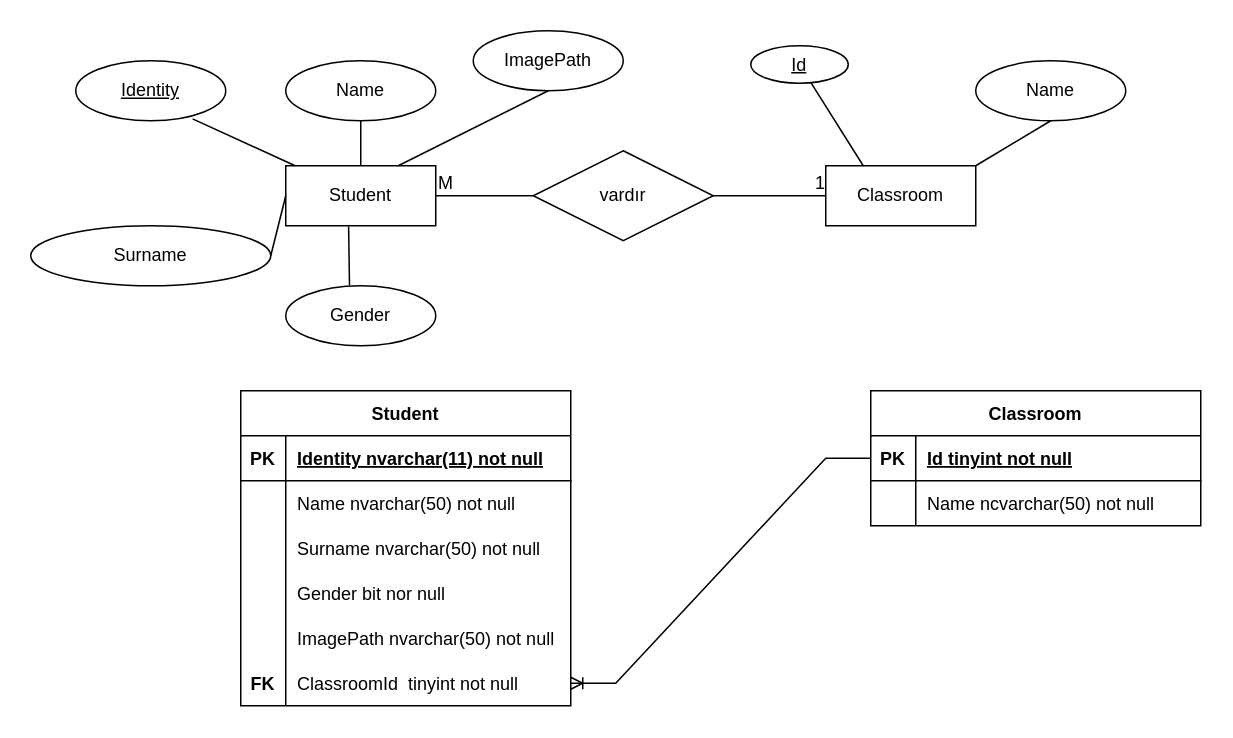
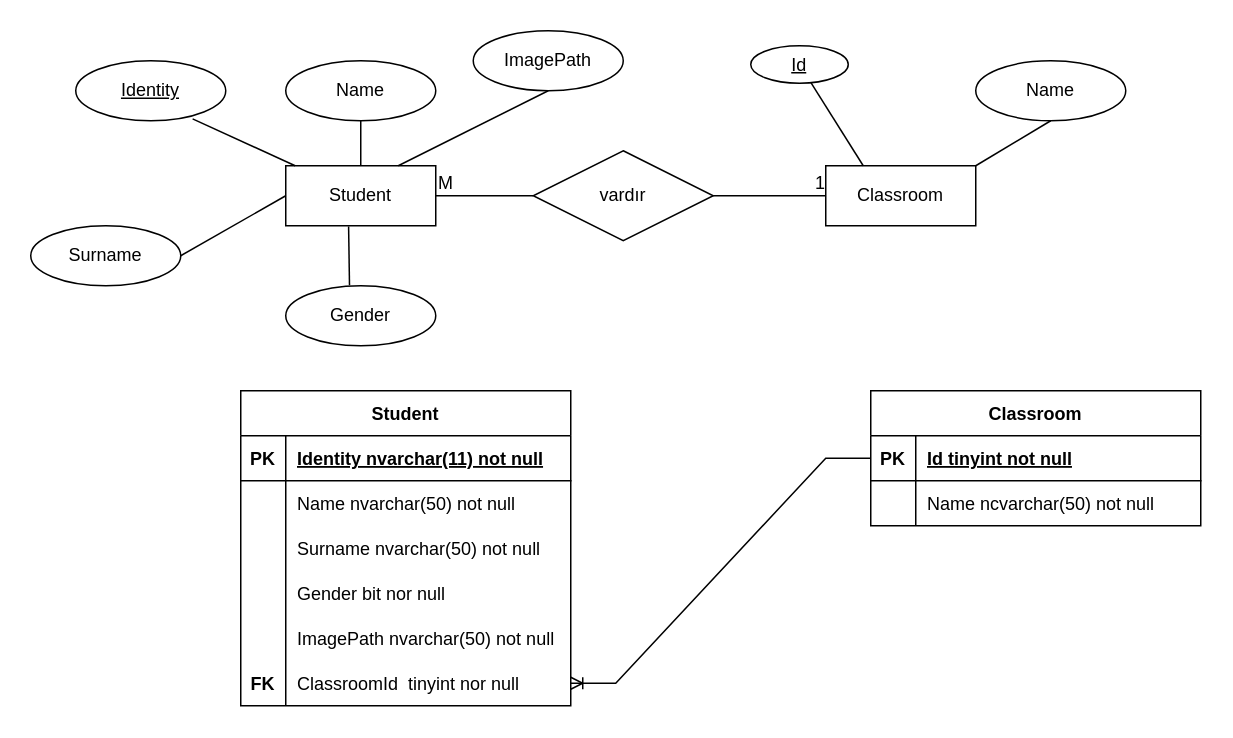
node "Surname": size 240x60 -> 150x60
node "ClassroomId tinyint not null": label "ClassroomId tinyint not null" -> "ClassroomId tinyint nor null"
